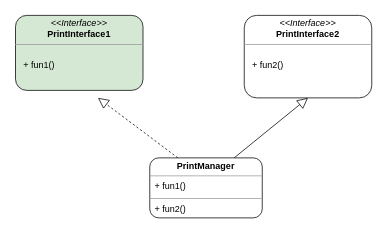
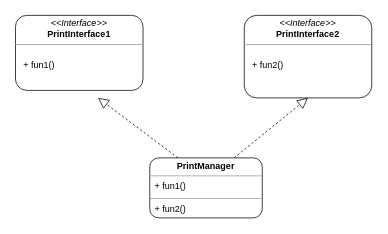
node "<<Interface>> PrintInterface1 + fun1()": fillcolor #d5e8d4 -> #ffffff
edge "PrintManager + fun1() + fun2()" -> "<<Interface>> PrintInterface2 + fun2()": style solid -> dashed
